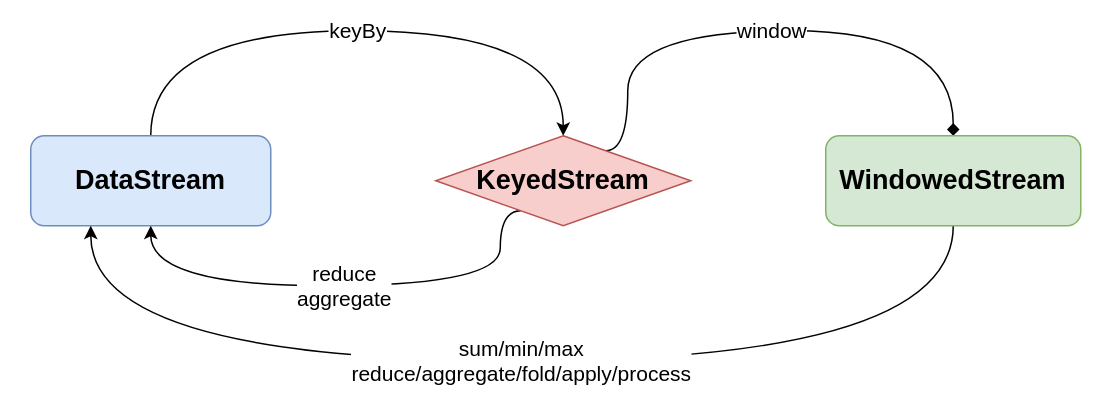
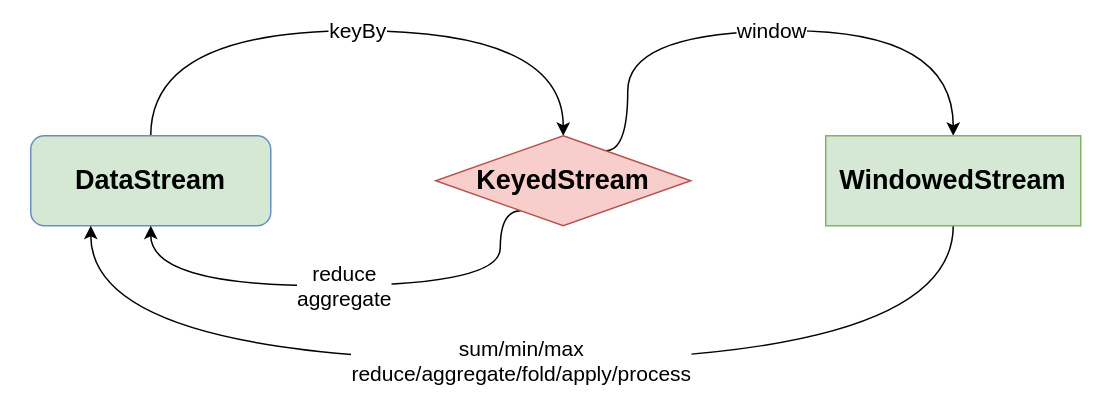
edge "KeyedStream" -> "WindowedStream": arrowhead diamond -> classic
node "DataStream": fillcolor #dae8fc -> #d5e8d4
node "WindowedStream": shape rounded rectangle -> rectangle
